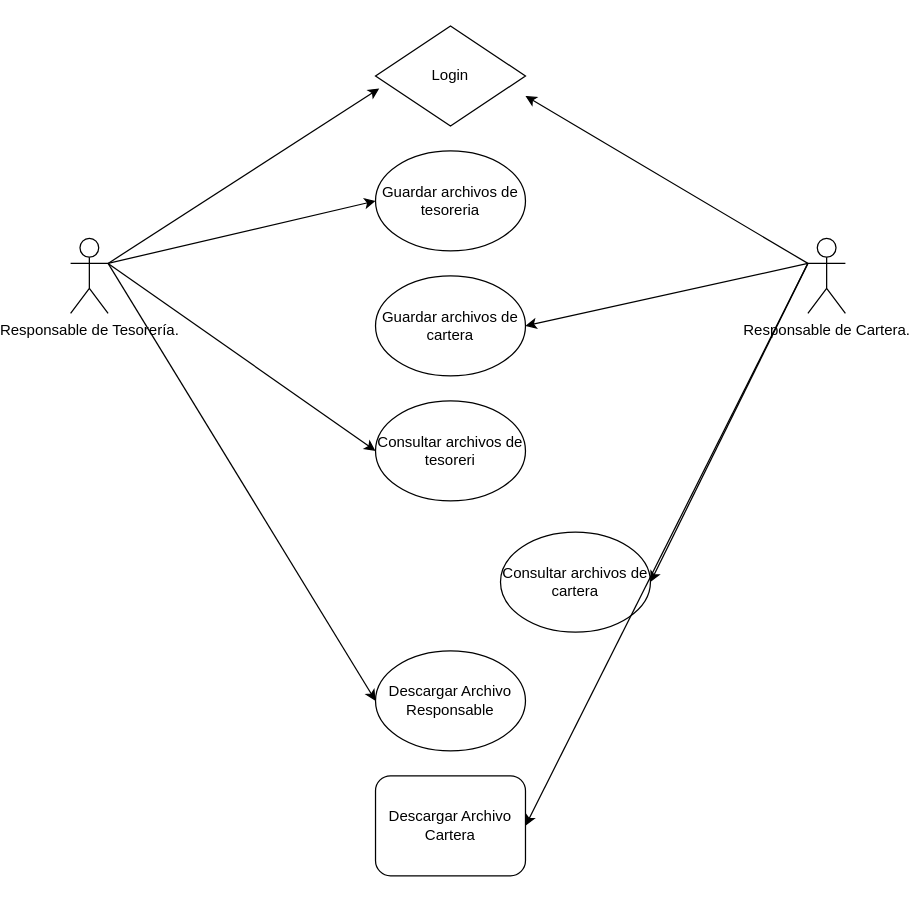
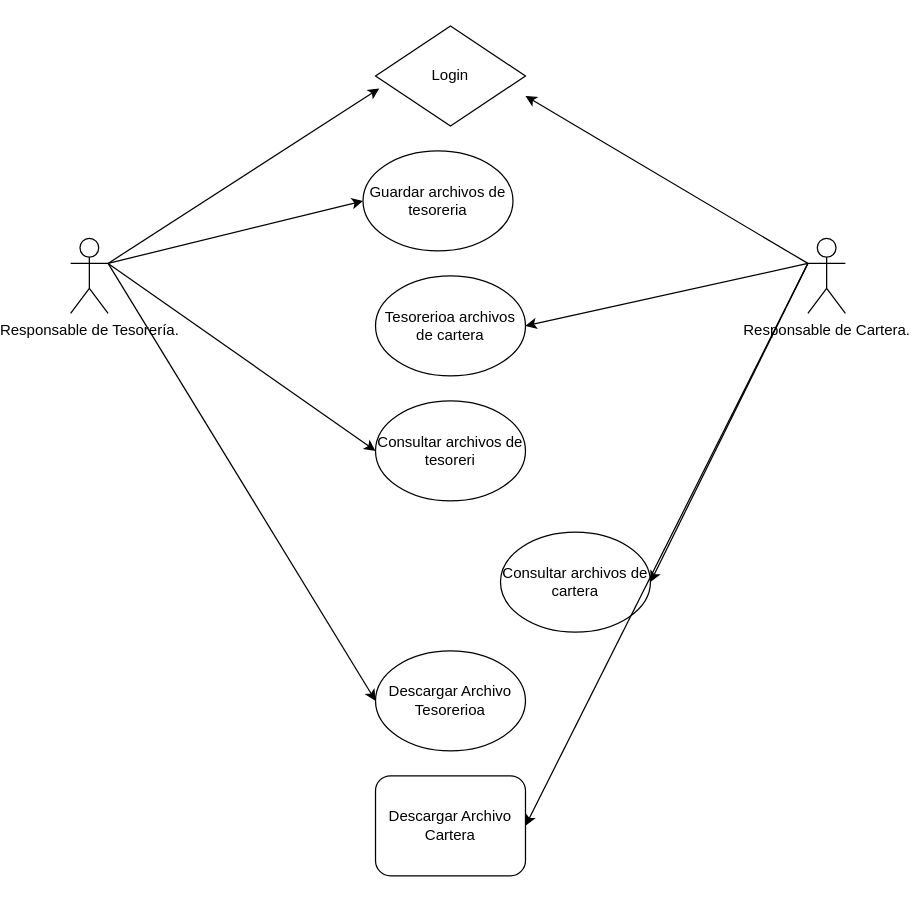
node "Guardar archivos de tesoreria": moved (451, 201) -> (438, 201)
node "Guardar archivos de cartera": label "Guardar archivos de cartera" -> "Tesorerioa archivos de cartera"
node "Descargar Archivo Responsable": label "Descargar Archivo Responsable" -> "Descargar Archivo Tesorerioa"
